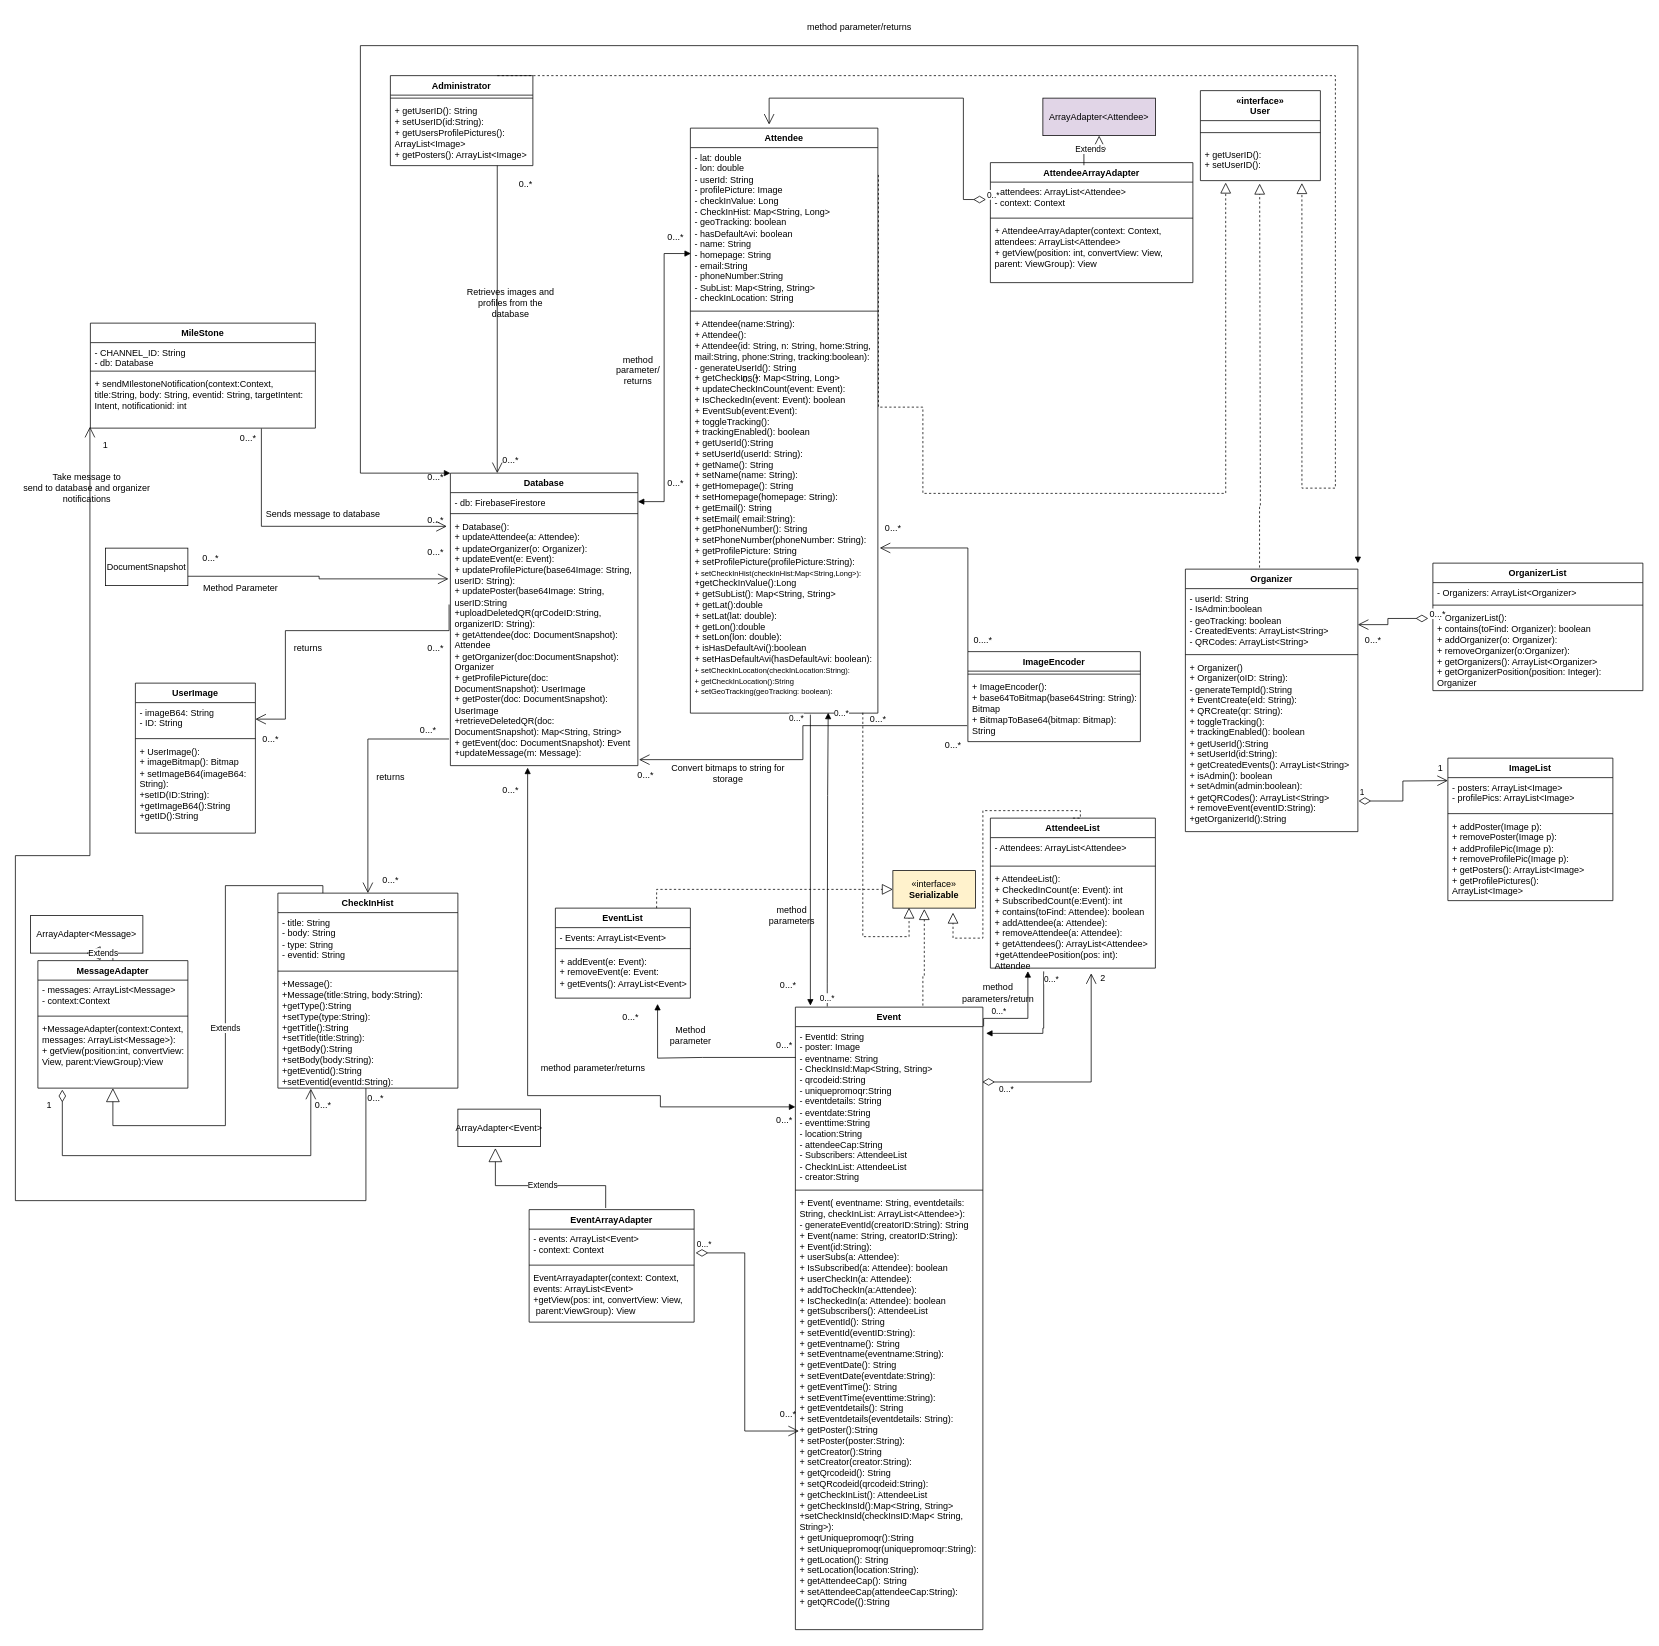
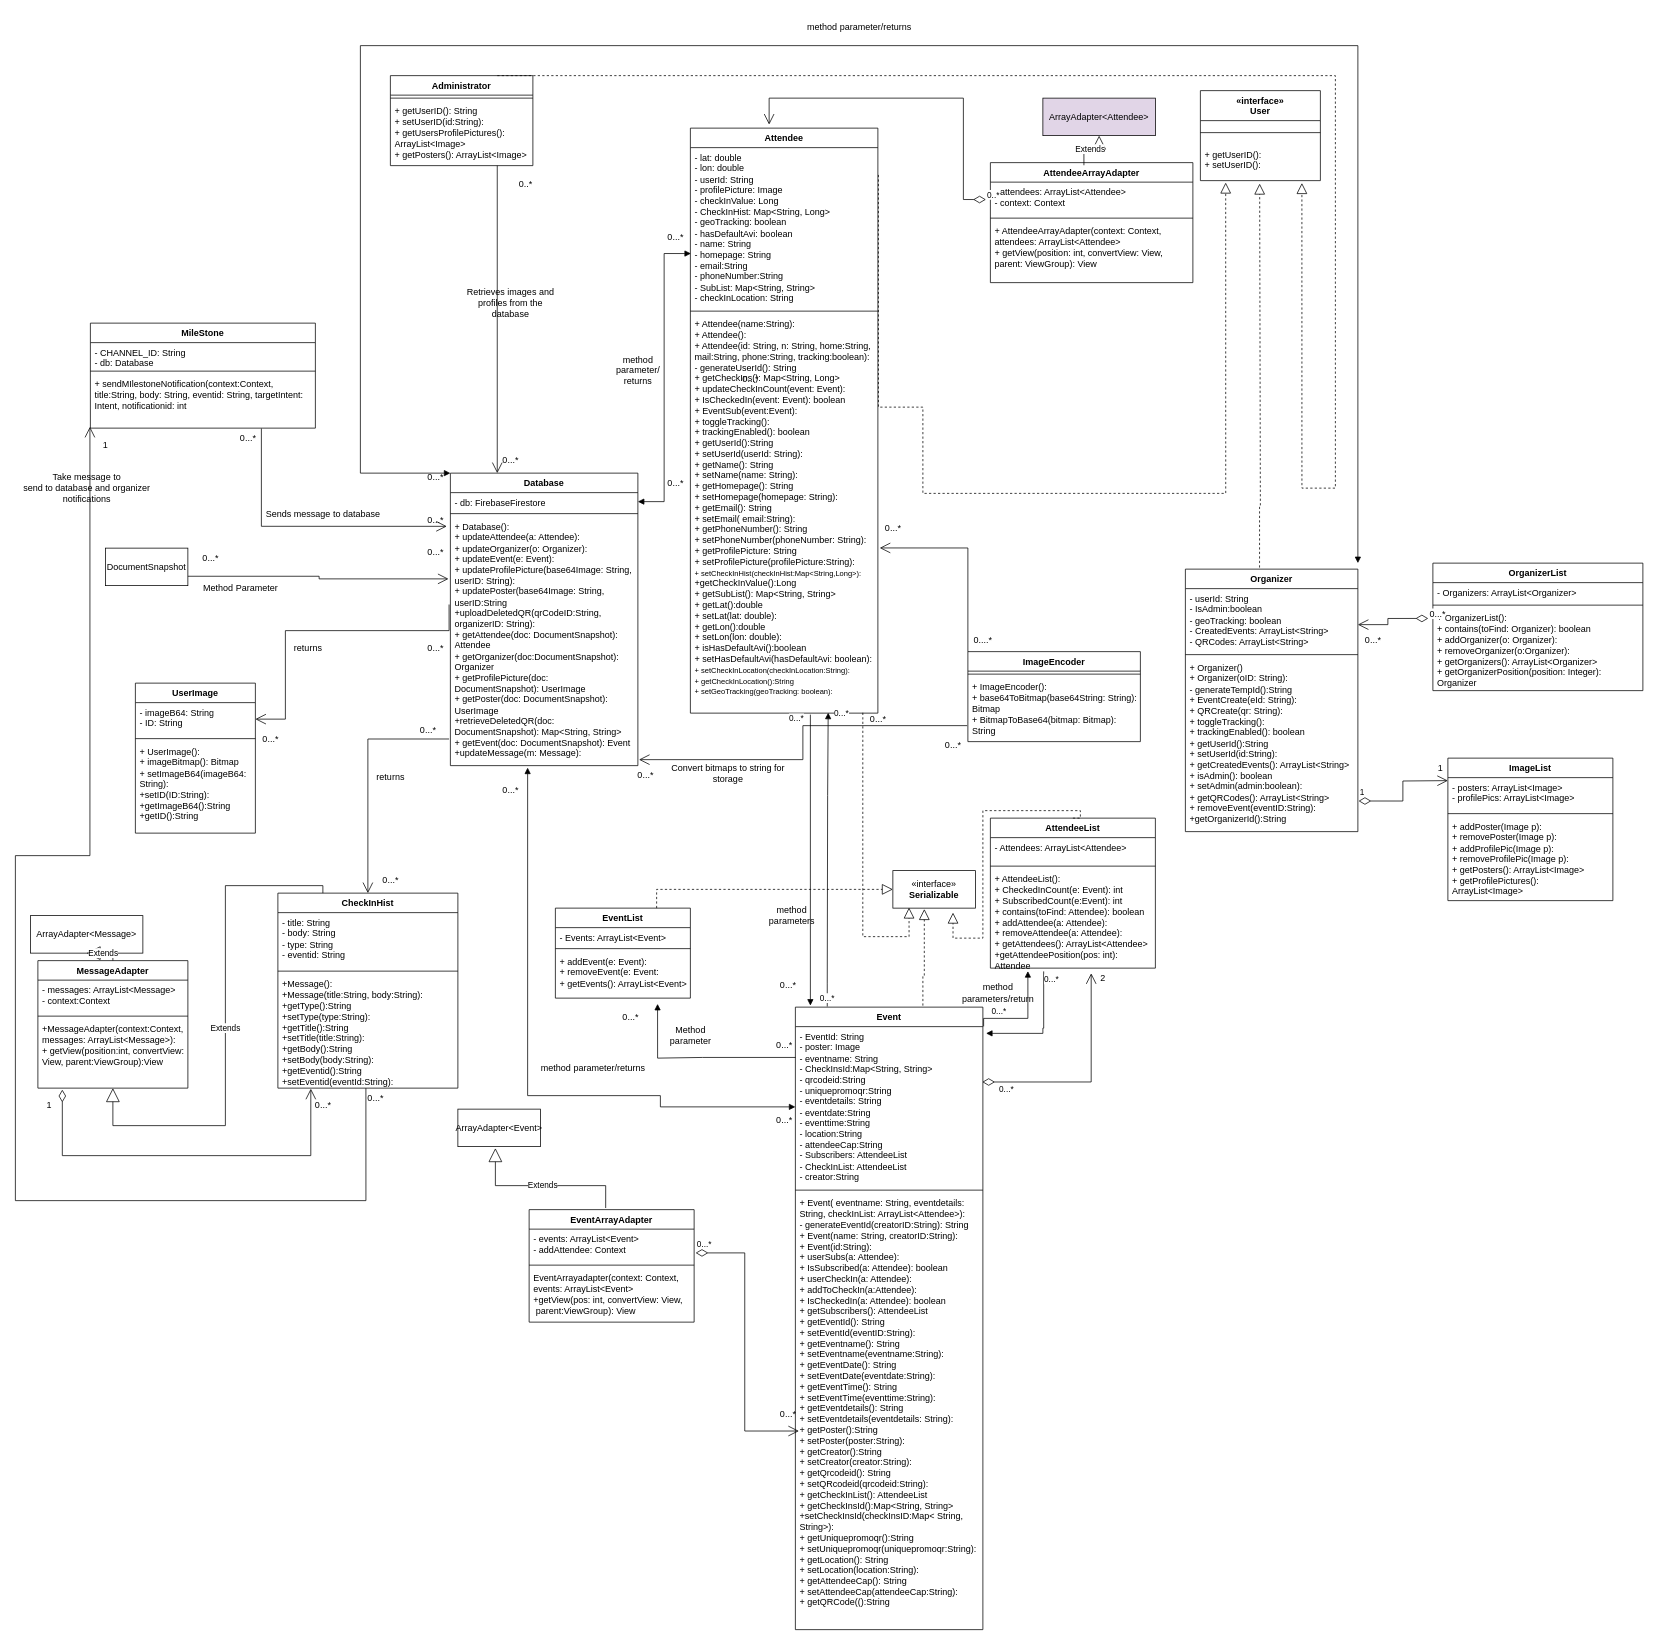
node "«interface» Serializable": fillcolor #fff2cc -> #ffffff
node "- events: ArrayList<Event> - context: Context": label "- events: ArrayList<Event> - context: Context" -> "- events: ArrayList<Event> - addAttendee: Context"
